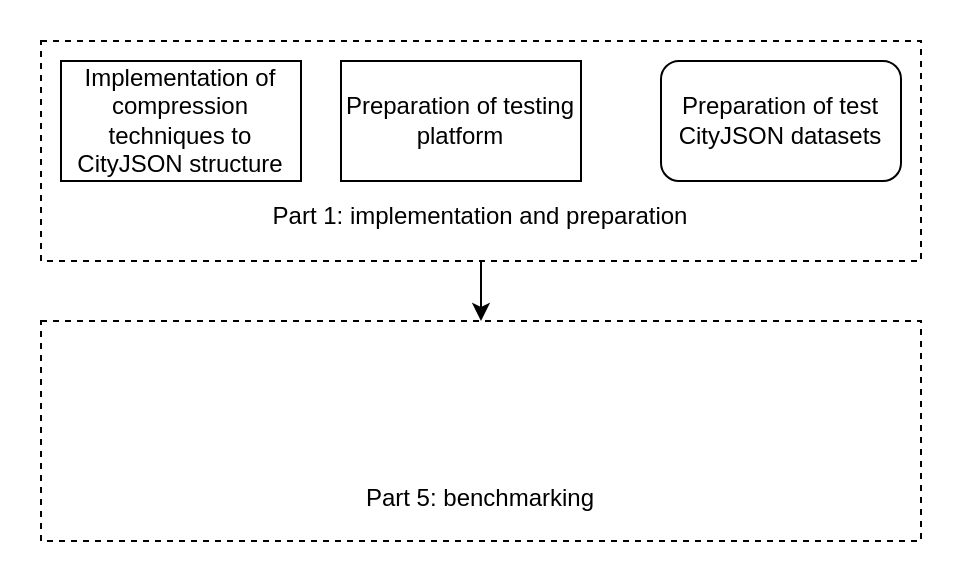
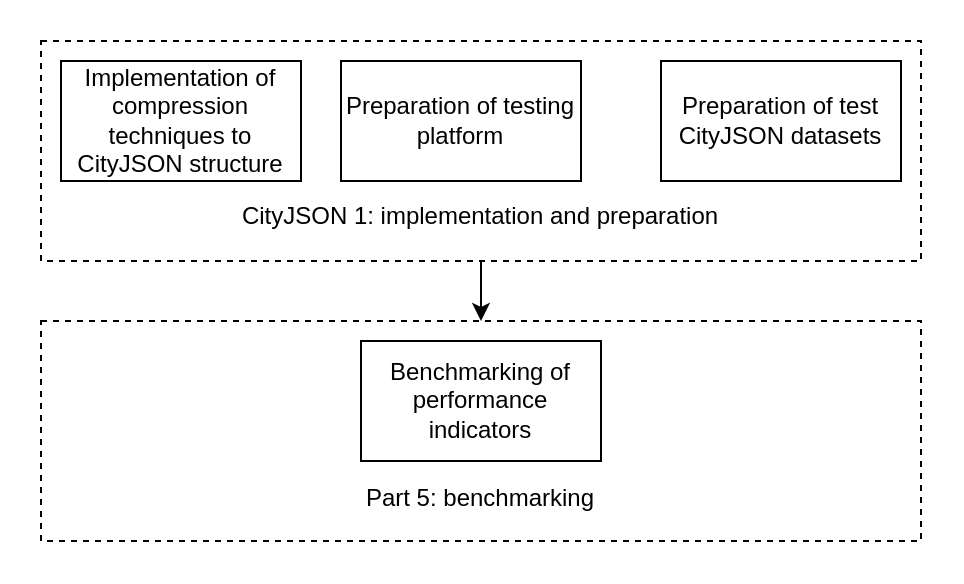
node "Preparation of test CityJSON datasets": shape rounded rectangle -> rectangle
node "Part 1: implementation and preparation": label "Part 1: implementation and preparation" -> "CityJSON 1: implementation and preparation"
node "Benchmarking of performance indicators": added
